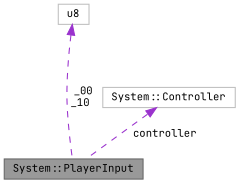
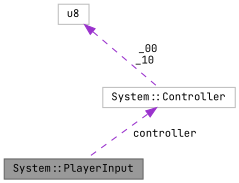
edge "System::PlayerInput" -> "u8": now "System::Controller" -> "u8"
